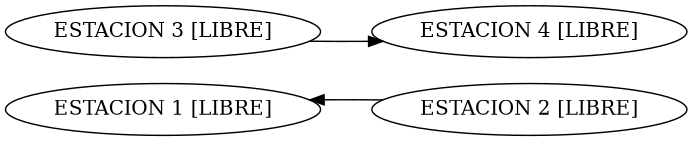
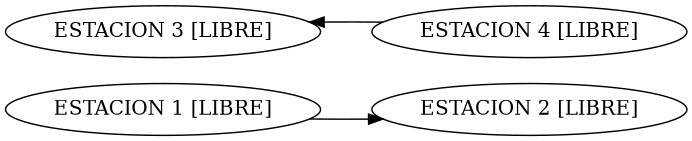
edge "ESTACION 3 [LIBRE]" -> "ESTACION 4 [LIBRE]": reversed
edge "ESTACION 2 [LIBRE]" -> "ESTACION 1 [LIBRE]": reversed
